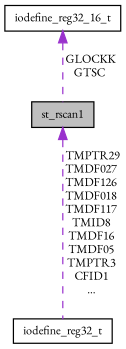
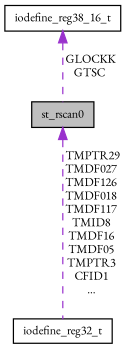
node "iodefine_reg32_16_t": label "iodefine_reg32_16_t" -> "iodefine_reg38_16_t"
node "st_rscan1": label "st_rscan1" -> "st_rscan0"
